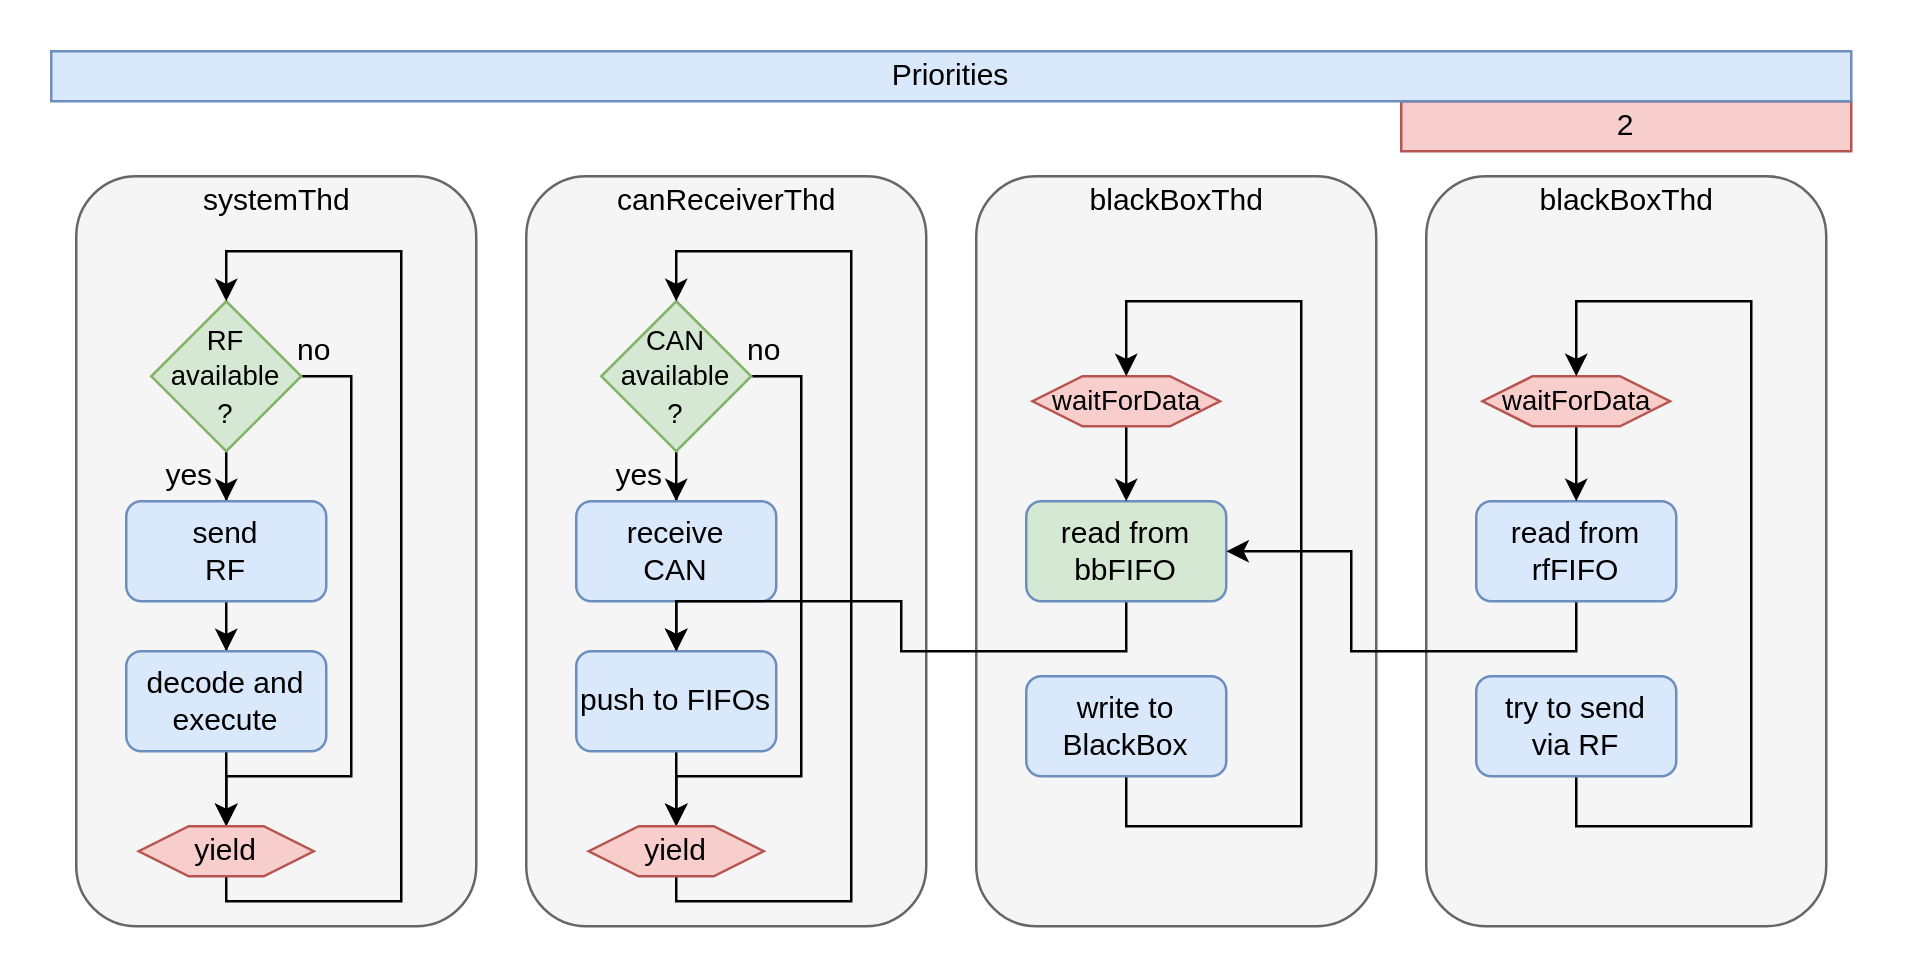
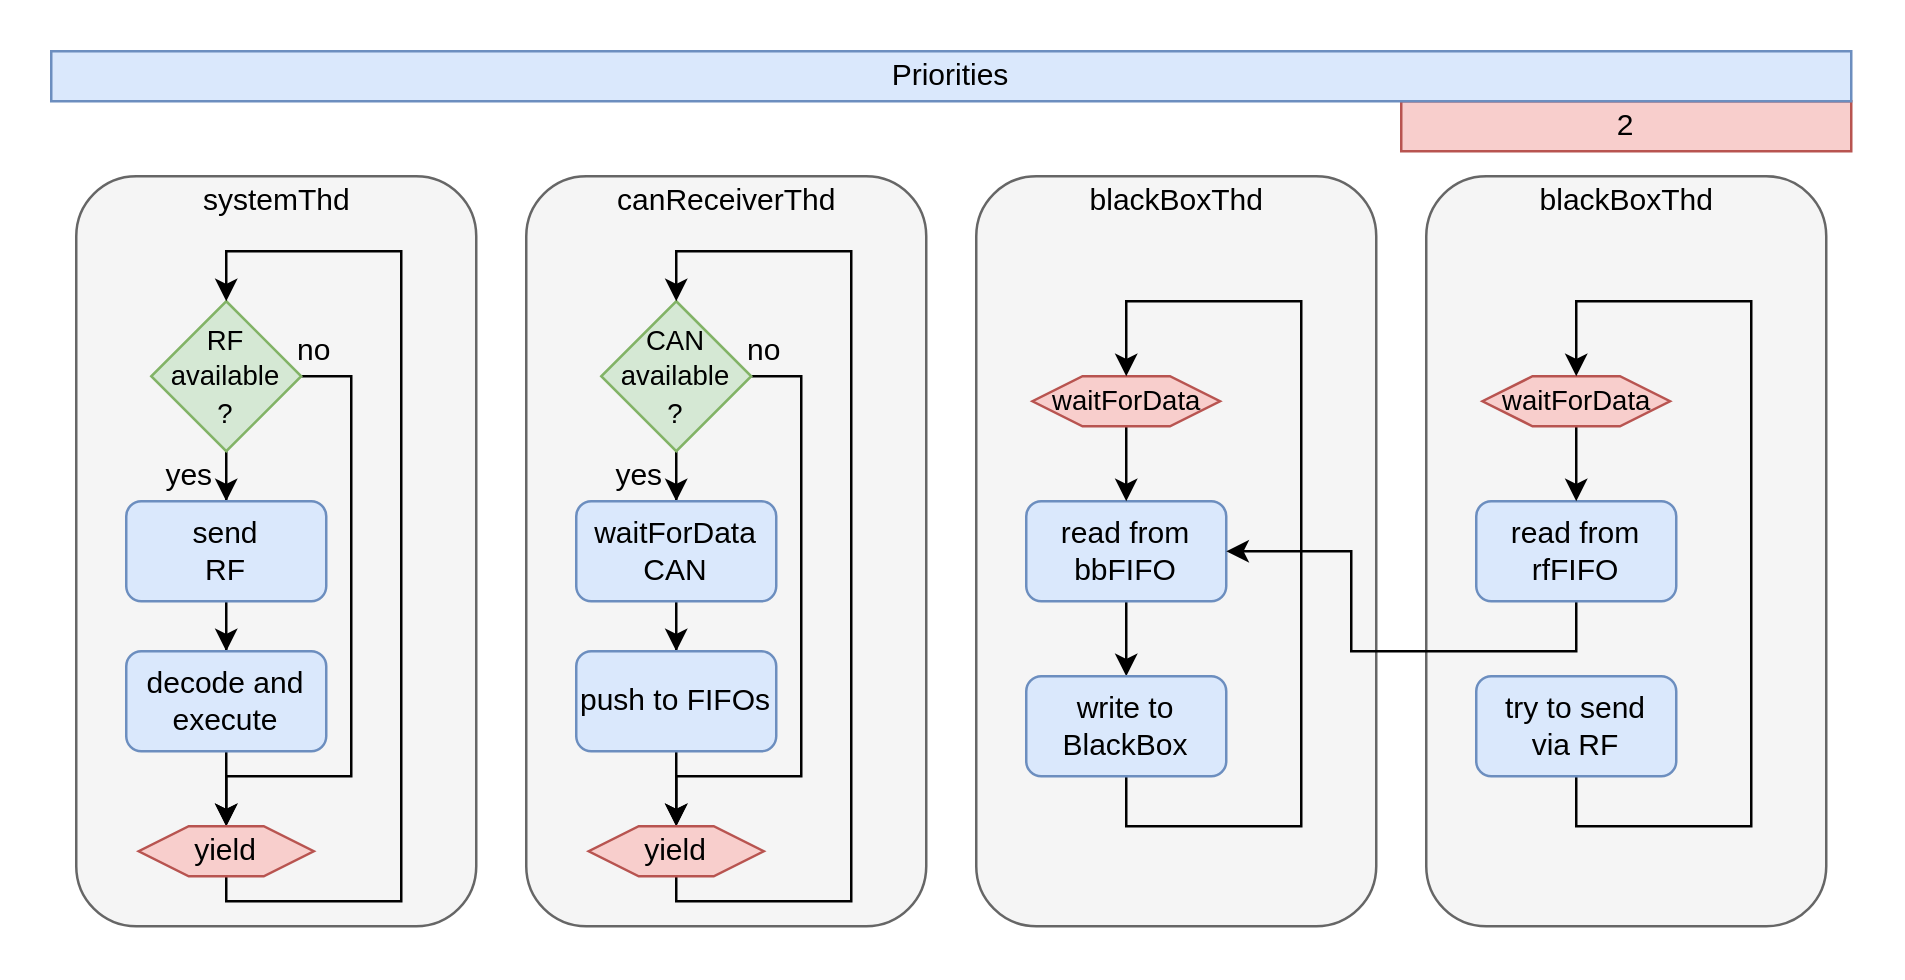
node "receive CAN": label "receive CAN" -> "waitForData CAN"
node "read from bbFIFO": fillcolor #d5e8d4 -> #dae8fc
edge "read from bbFIFO" -> "push to FIFOs": now "read from bbFIFO" -> "write to BlackBox"
